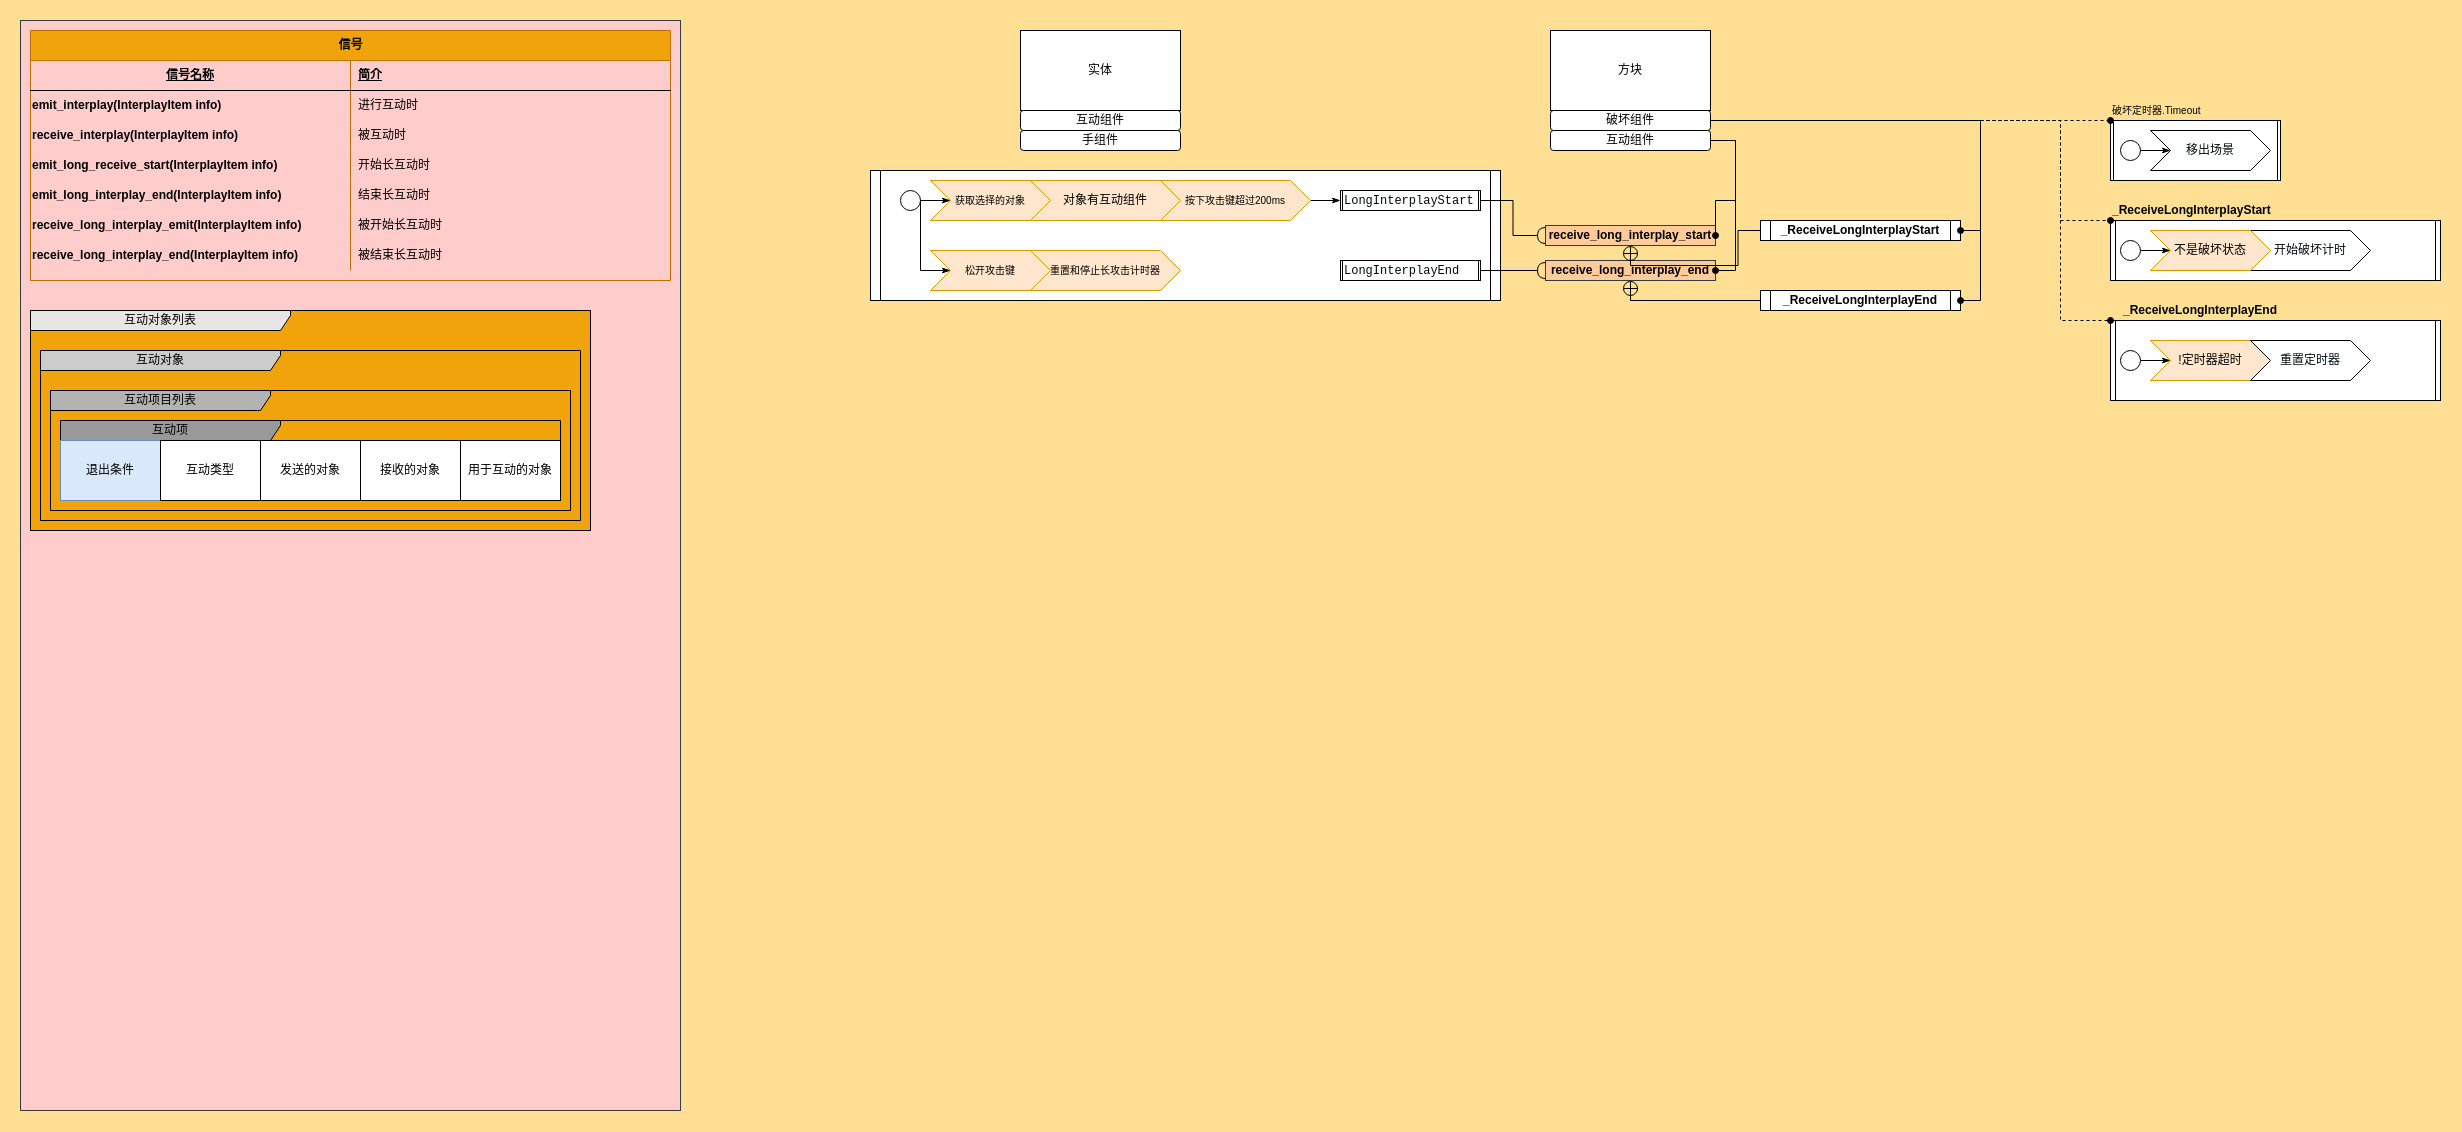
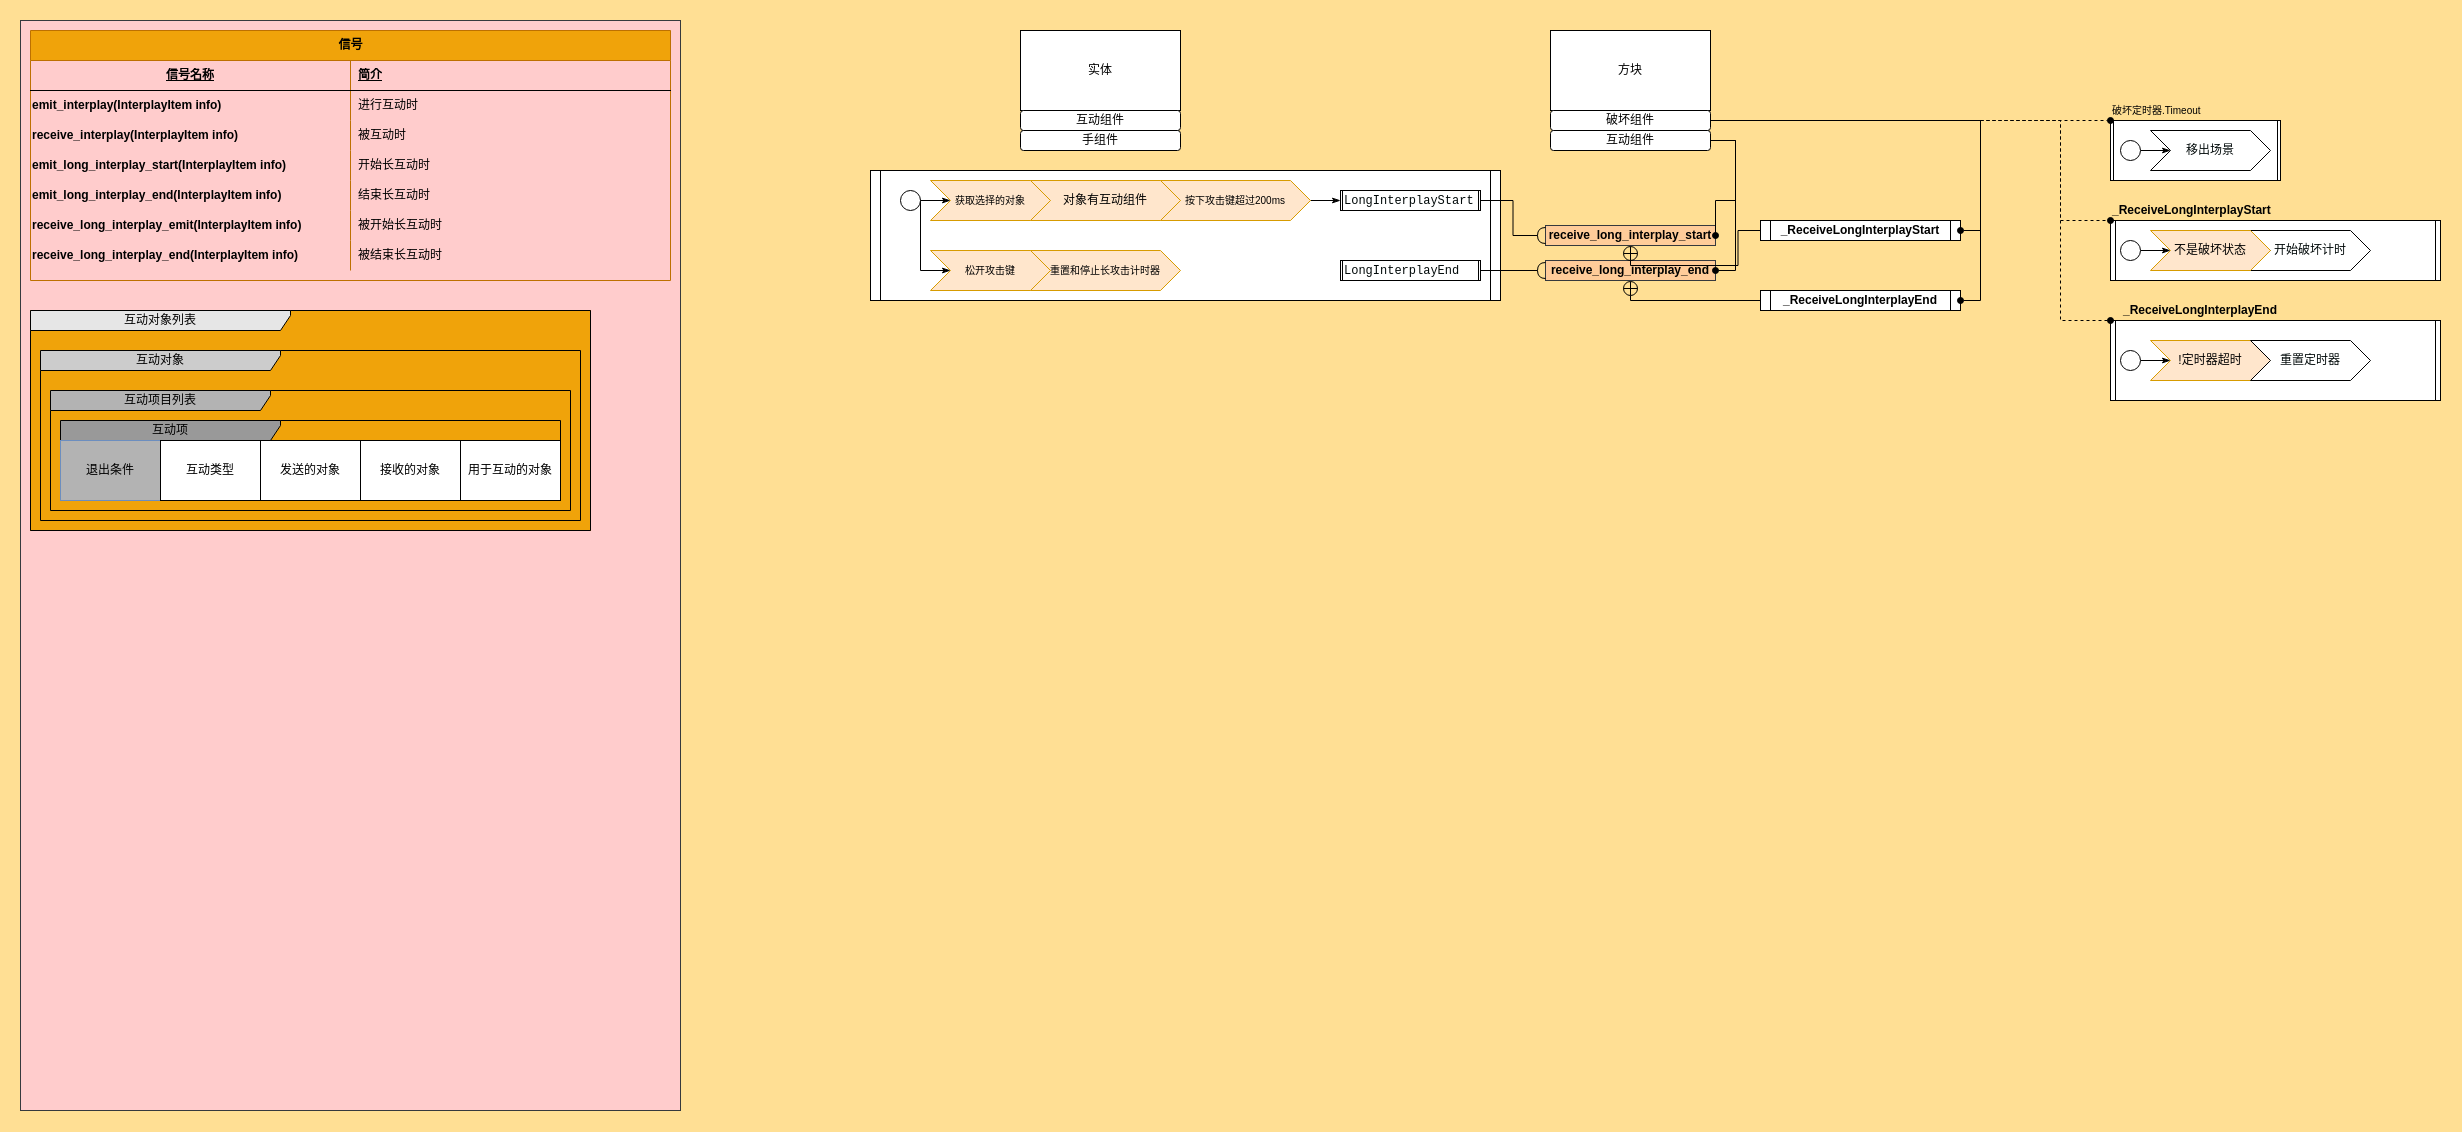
node "emit_long_receive_start(InterplayItem info)": label "emit_long_receive_start(InterplayItem info)" -> "emit_long_interplay_start(InterplayItem info)"
node "退出条件": fillcolor #dae8fc -> #b3b3b3
